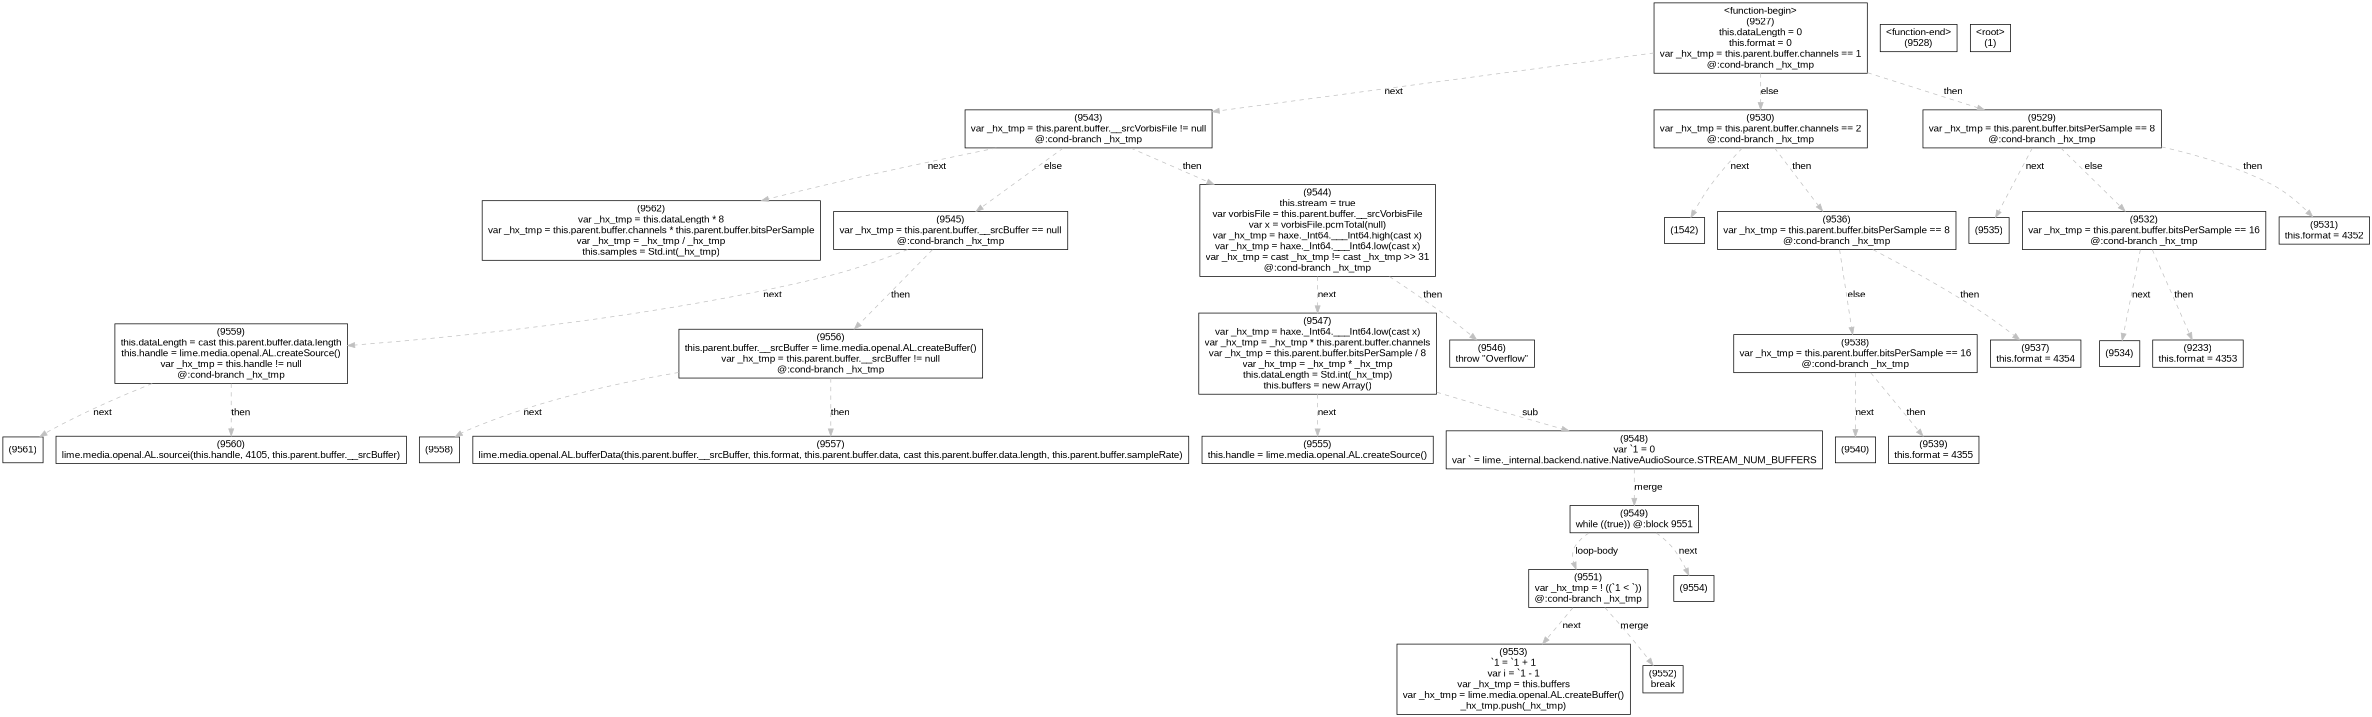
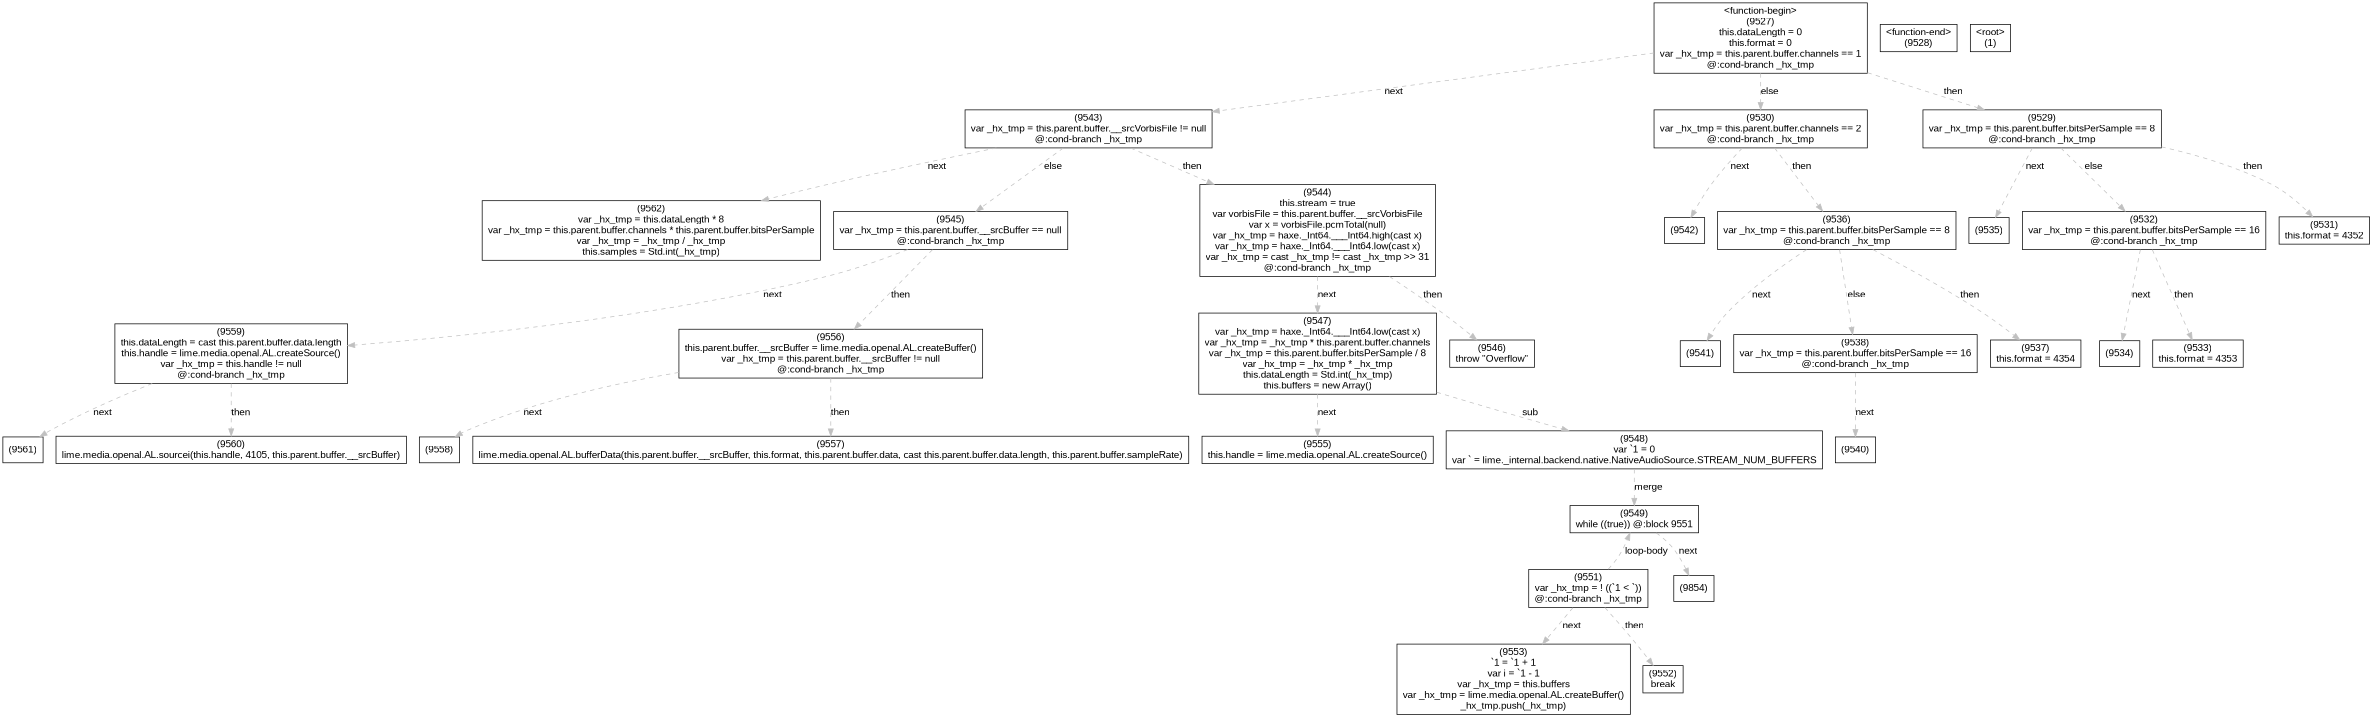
node "(1542)": label "(1542)" -> "(9542)"
node "(9541)": added
node "(9233) this.format = 4353": label "(9233) this.format = 4353" -> "(9533) this.format = 4353"
node "(9539) this.format = 4355": removed
edge "(9549) while ((true)) @:block 9551" -> "(9551) var _hx_tmp = ! ((`1 < `)) @:cond-branch _hx_tmp": reversed
node "(9554)": label "(9554)" -> "(9854)"
edge "(9551) var _hx_tmp = ! ((`1 < `)) @:cond-branch _hx_tmp" -> "(9552) break": label "merge" -> "then"
